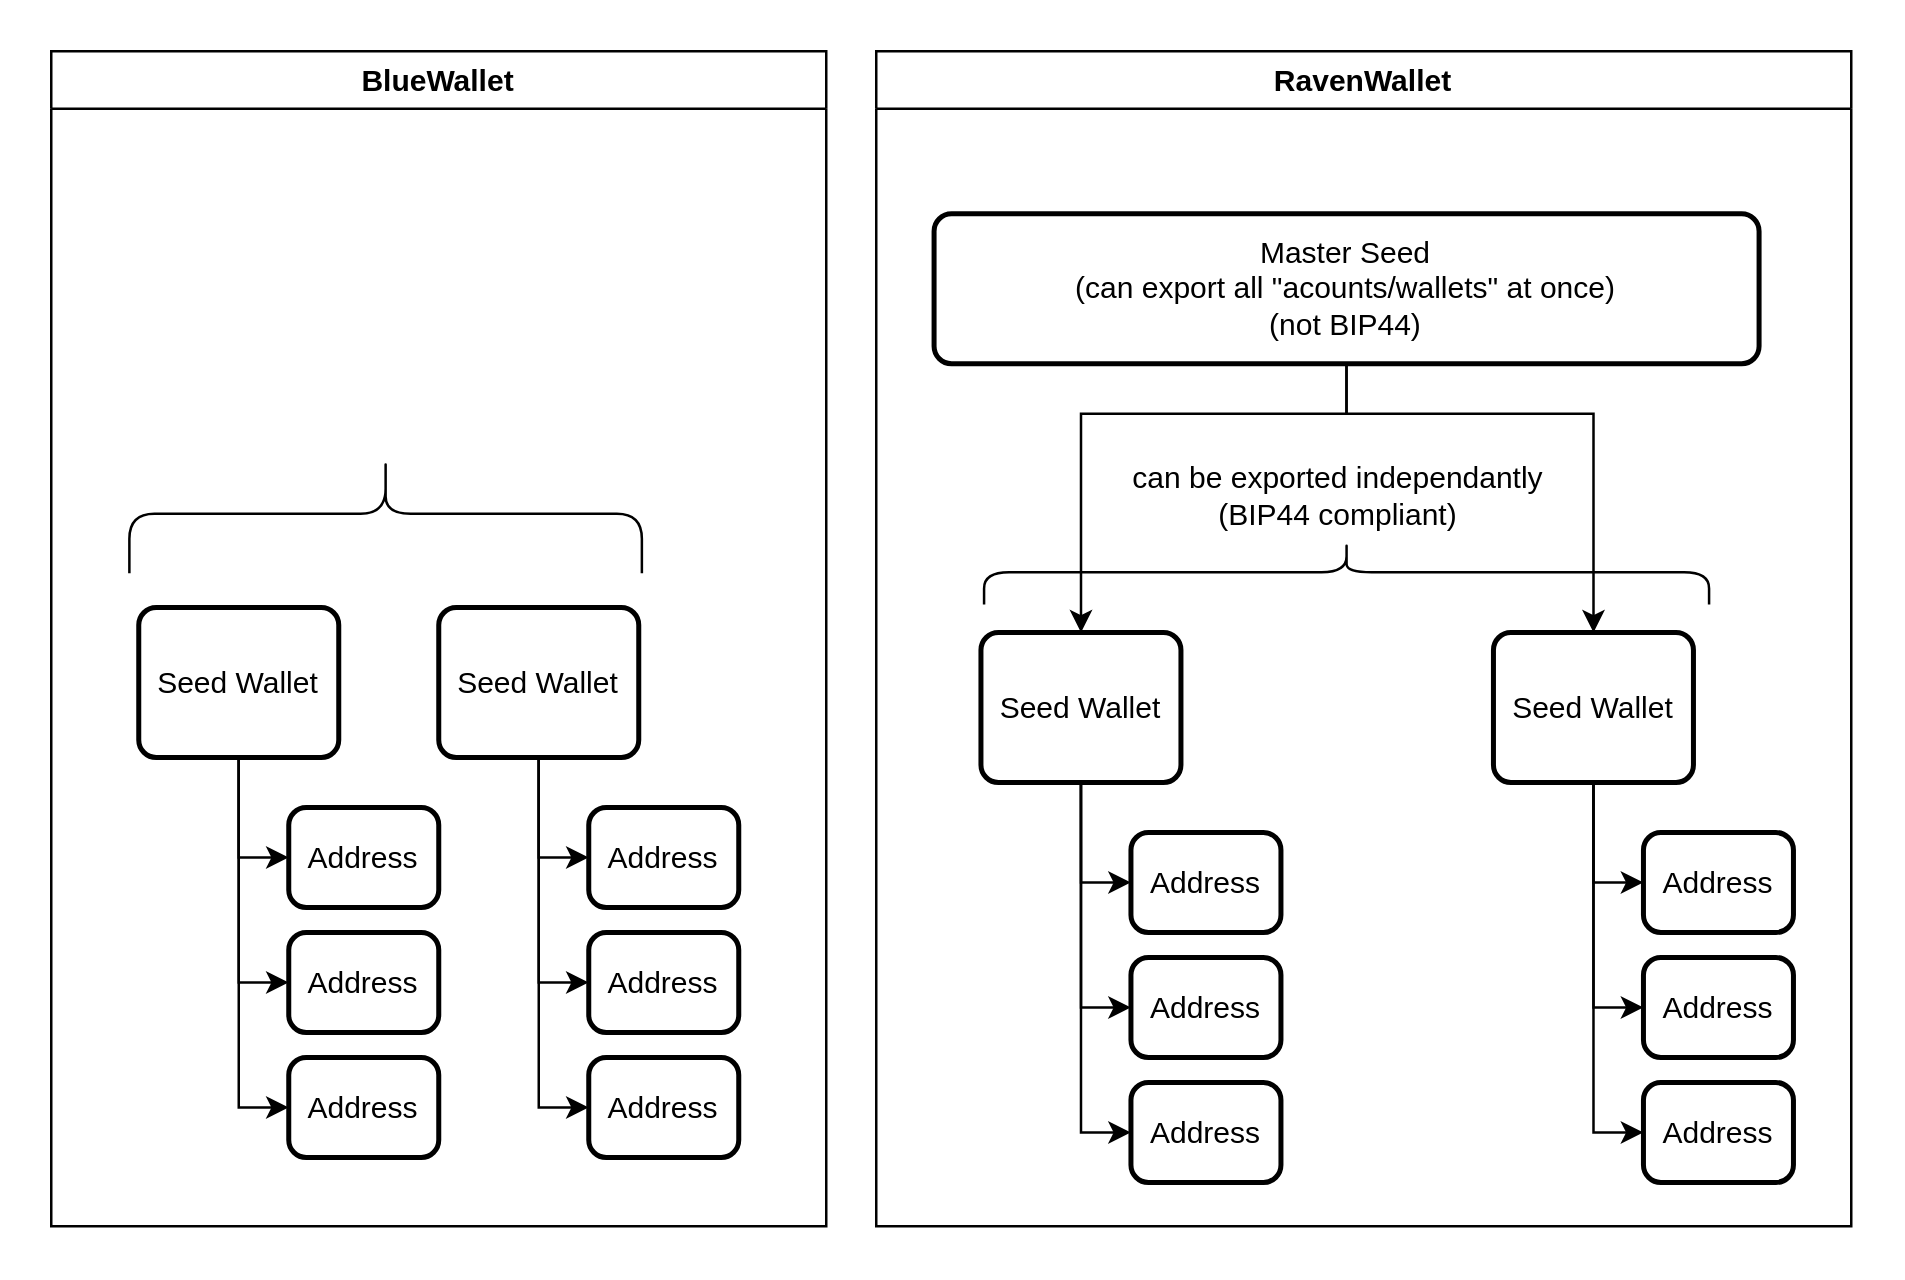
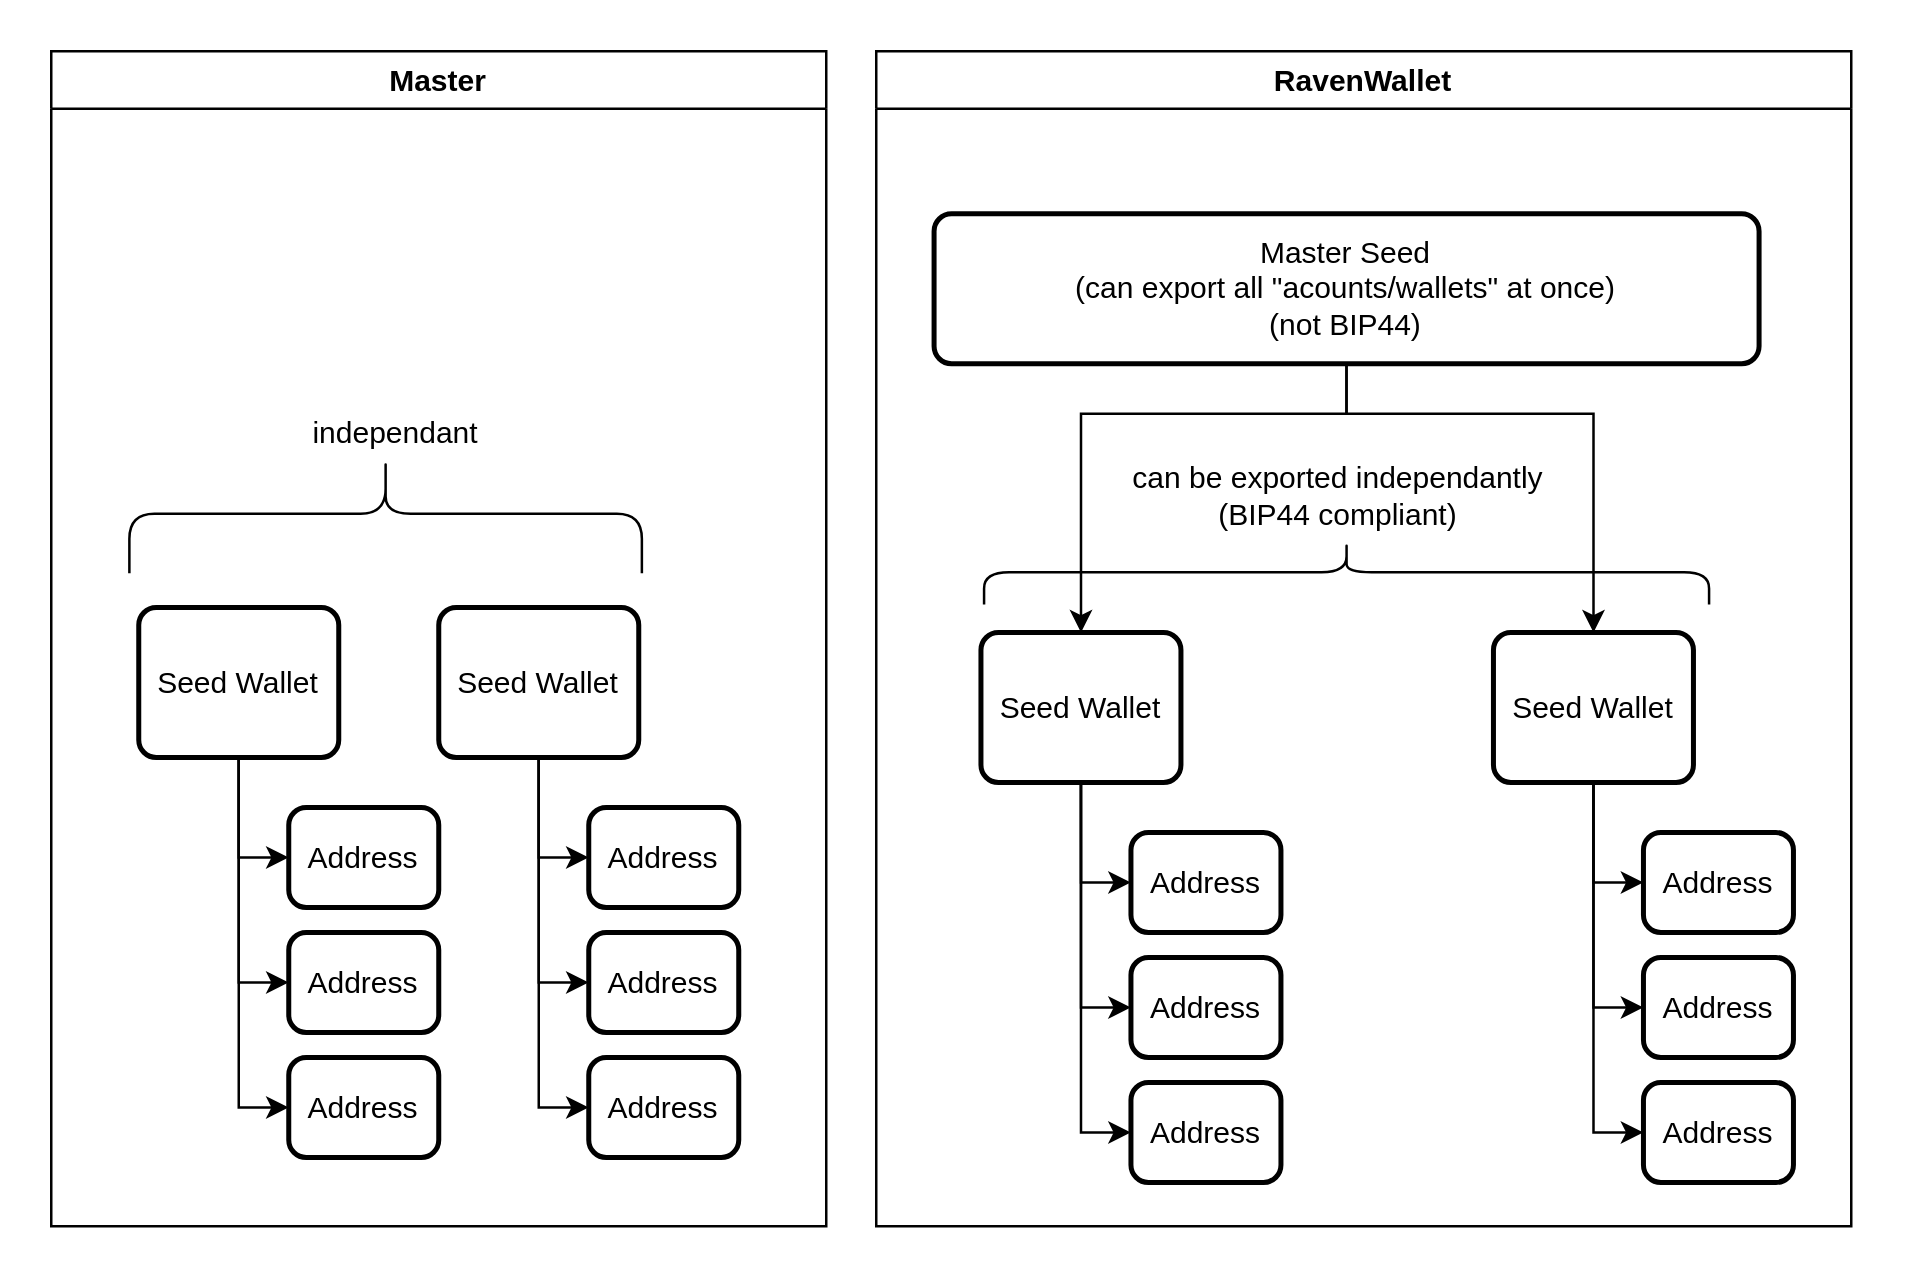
node "BlueWallet": label "BlueWallet" -> "Master"
node "independant": added
